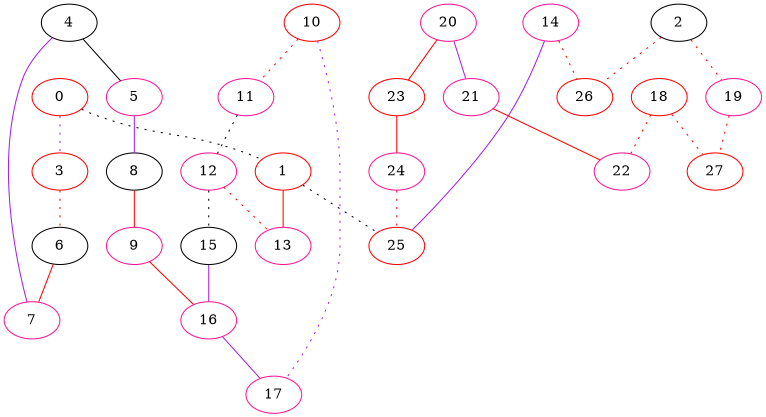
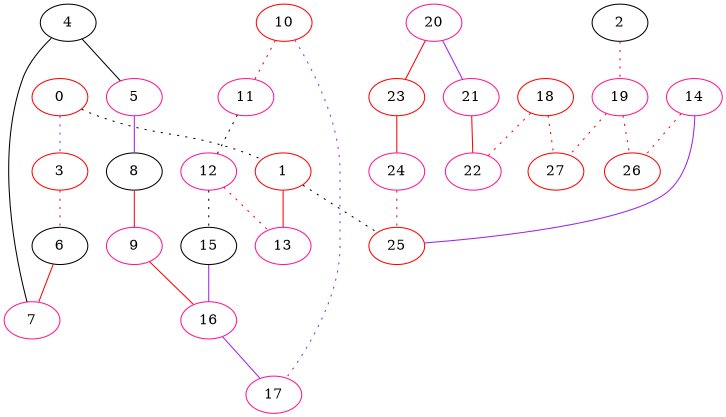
edge "2" -- "26": now "19" -- "26"
edge "4" -- "7": color purple -> black
